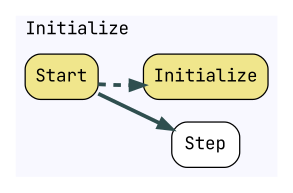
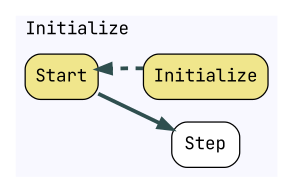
edge "Start" -> "Initialize": reversed
